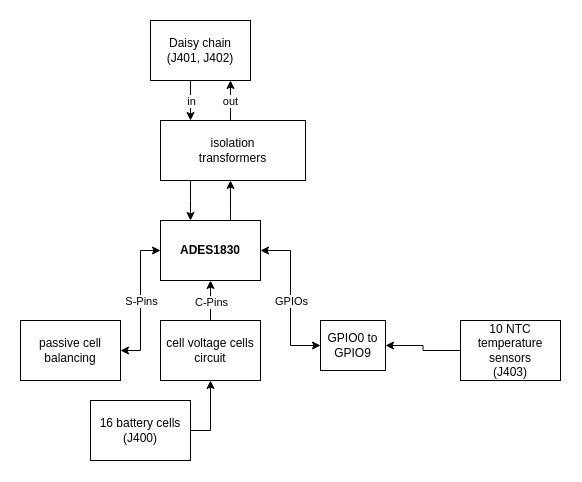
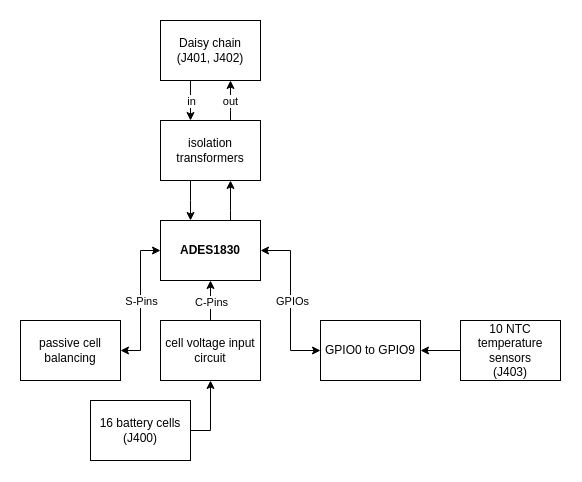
node "Daisy chain (J401, J402)": moved (201, 51) -> (211, 51)
node "isolation transformers": size 145x60 -> 100x60
node "GPIO0 to GPIO9": size 65x50 -> 100x60
node "cell voltage cells circuit": label "cell voltage cells circuit" -> "cell voltage input circuit"
